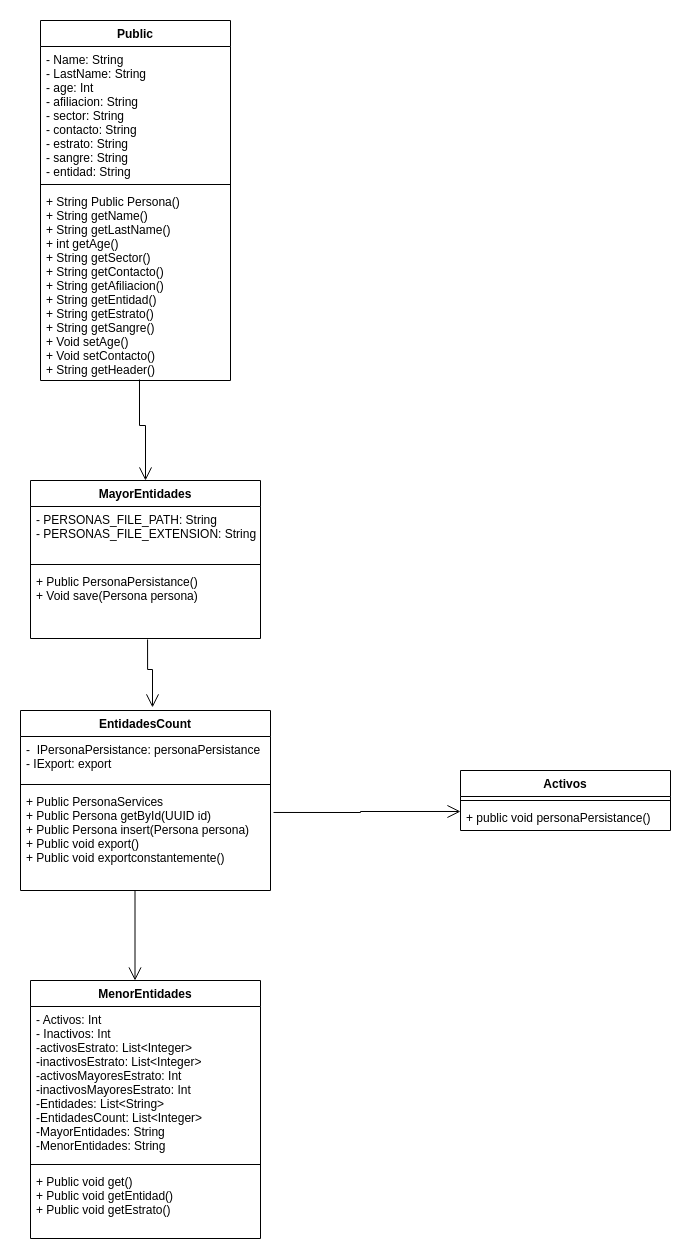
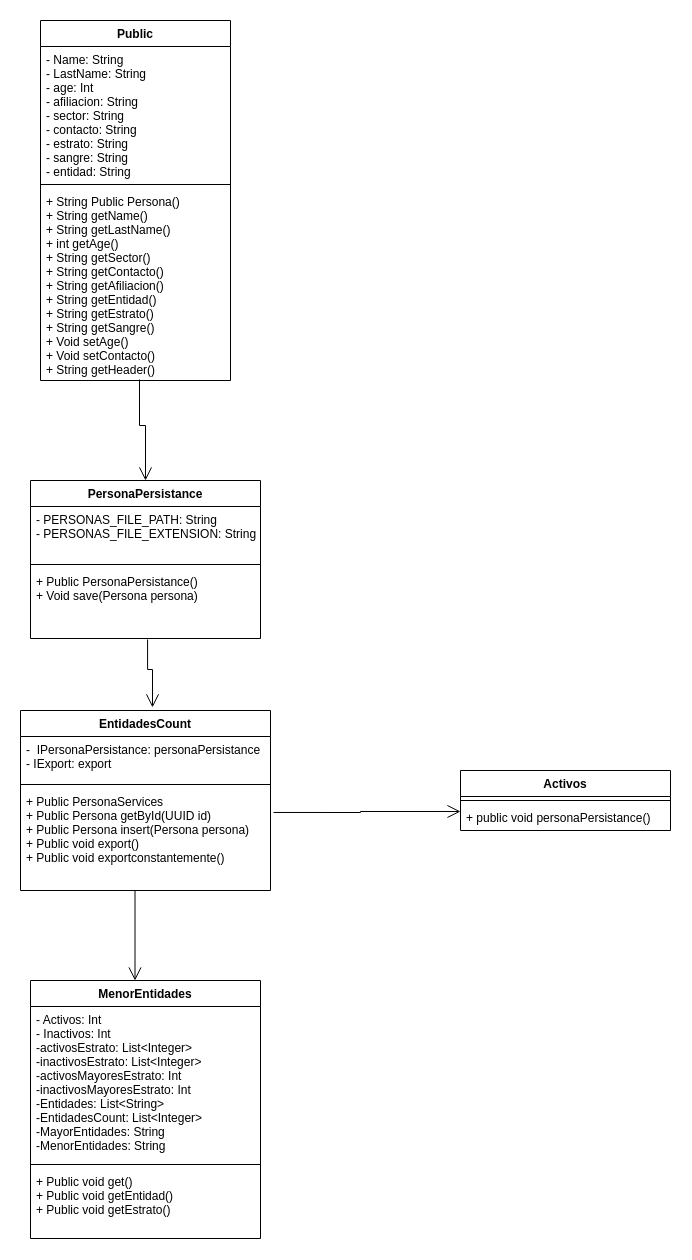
node "MayorEntidades": label "MayorEntidades" -> "PersonaPersistance"
